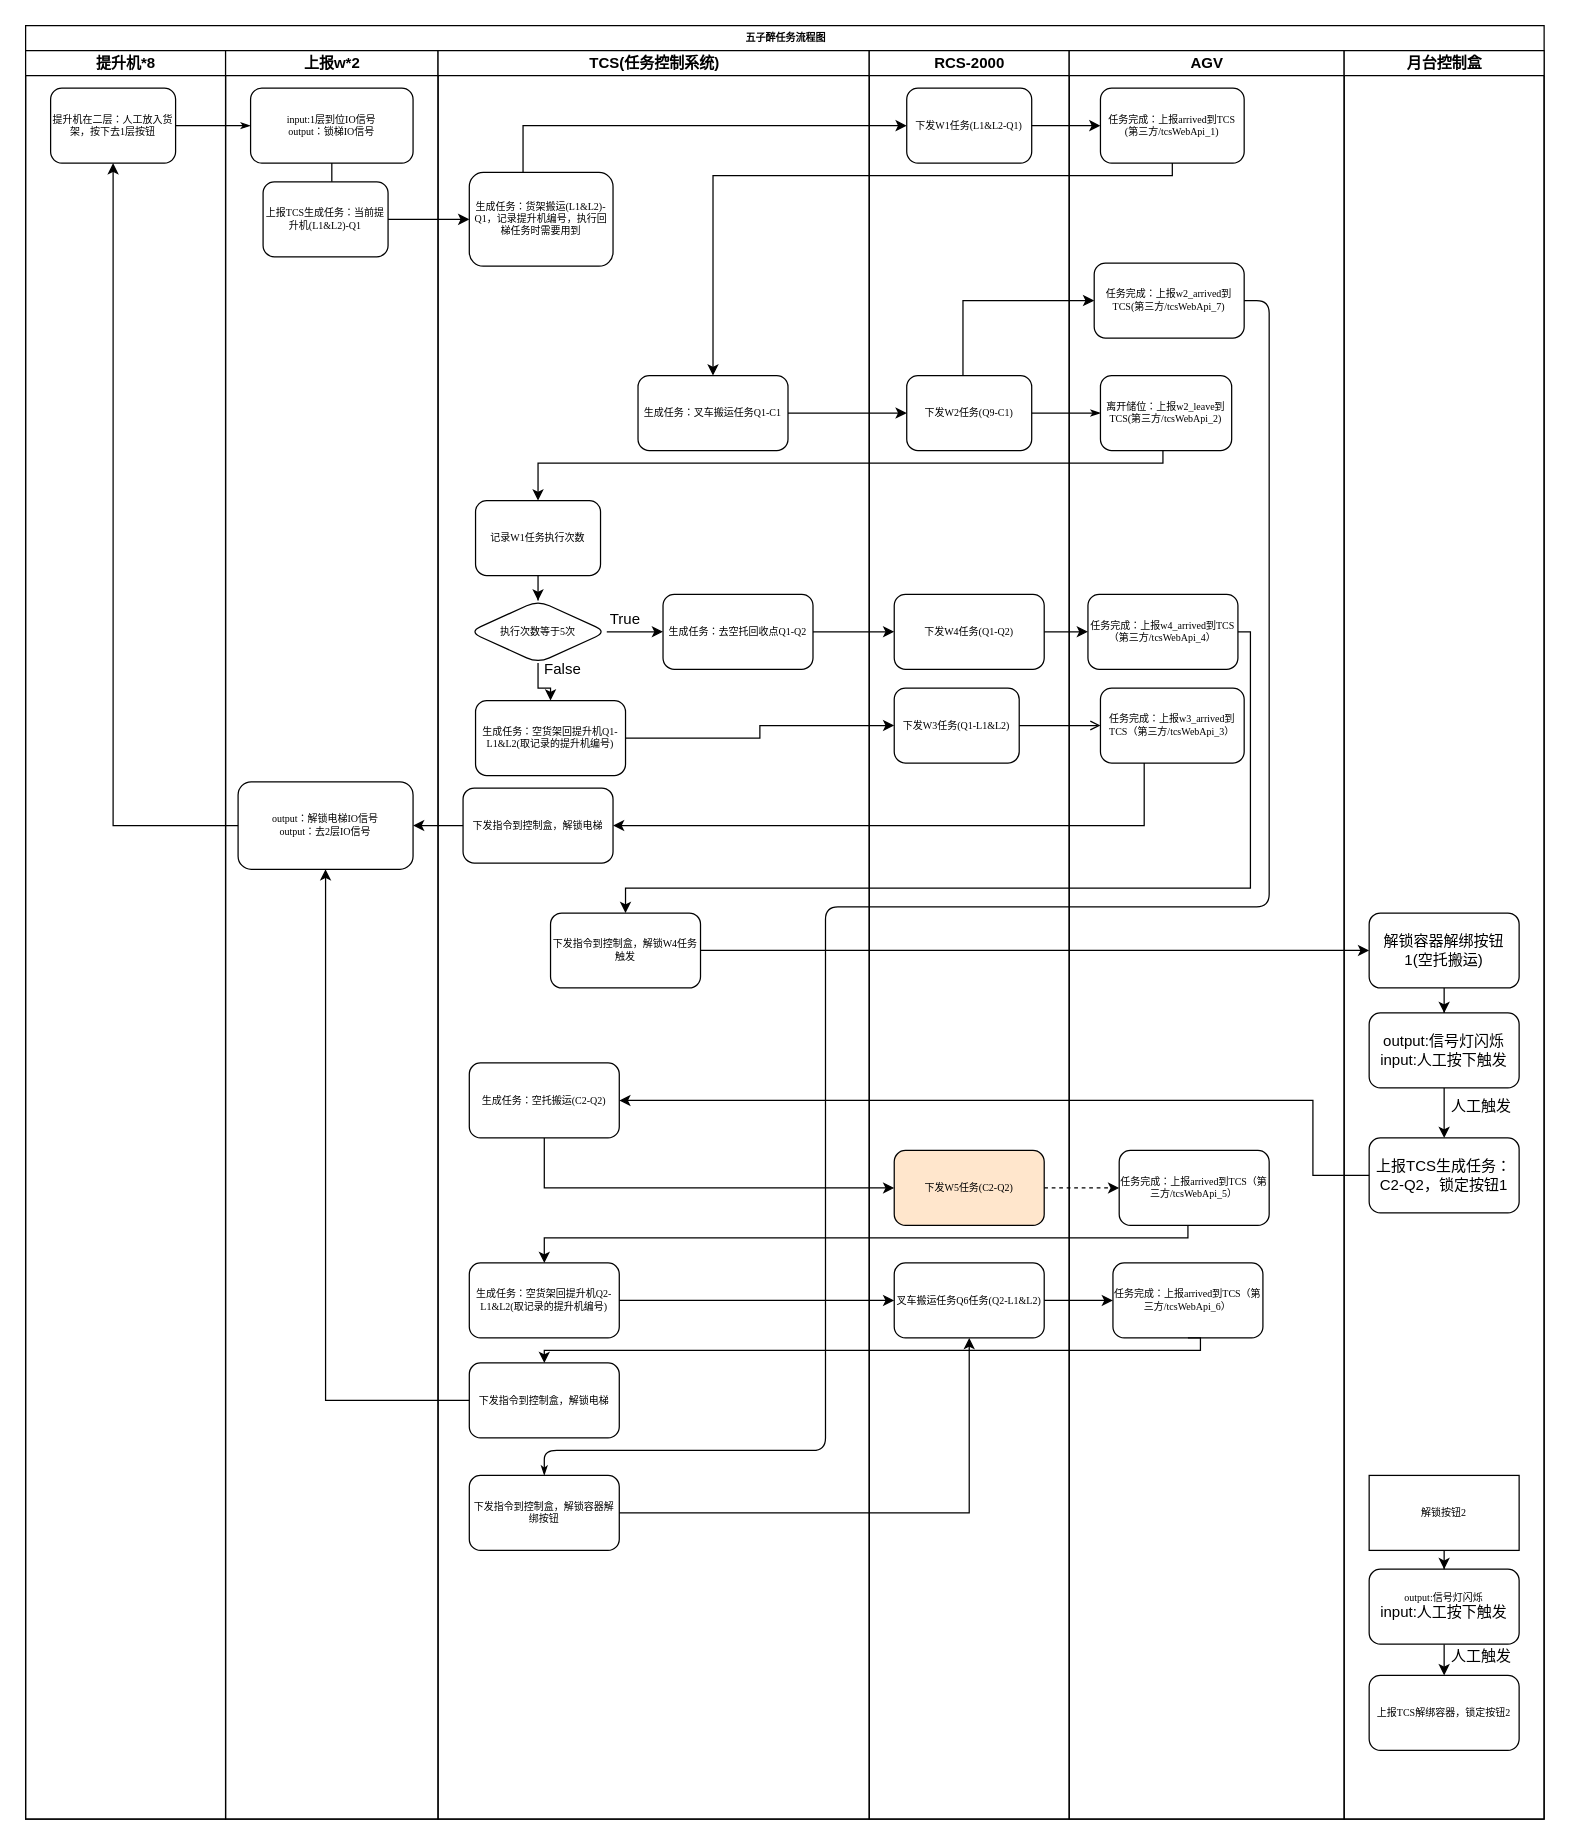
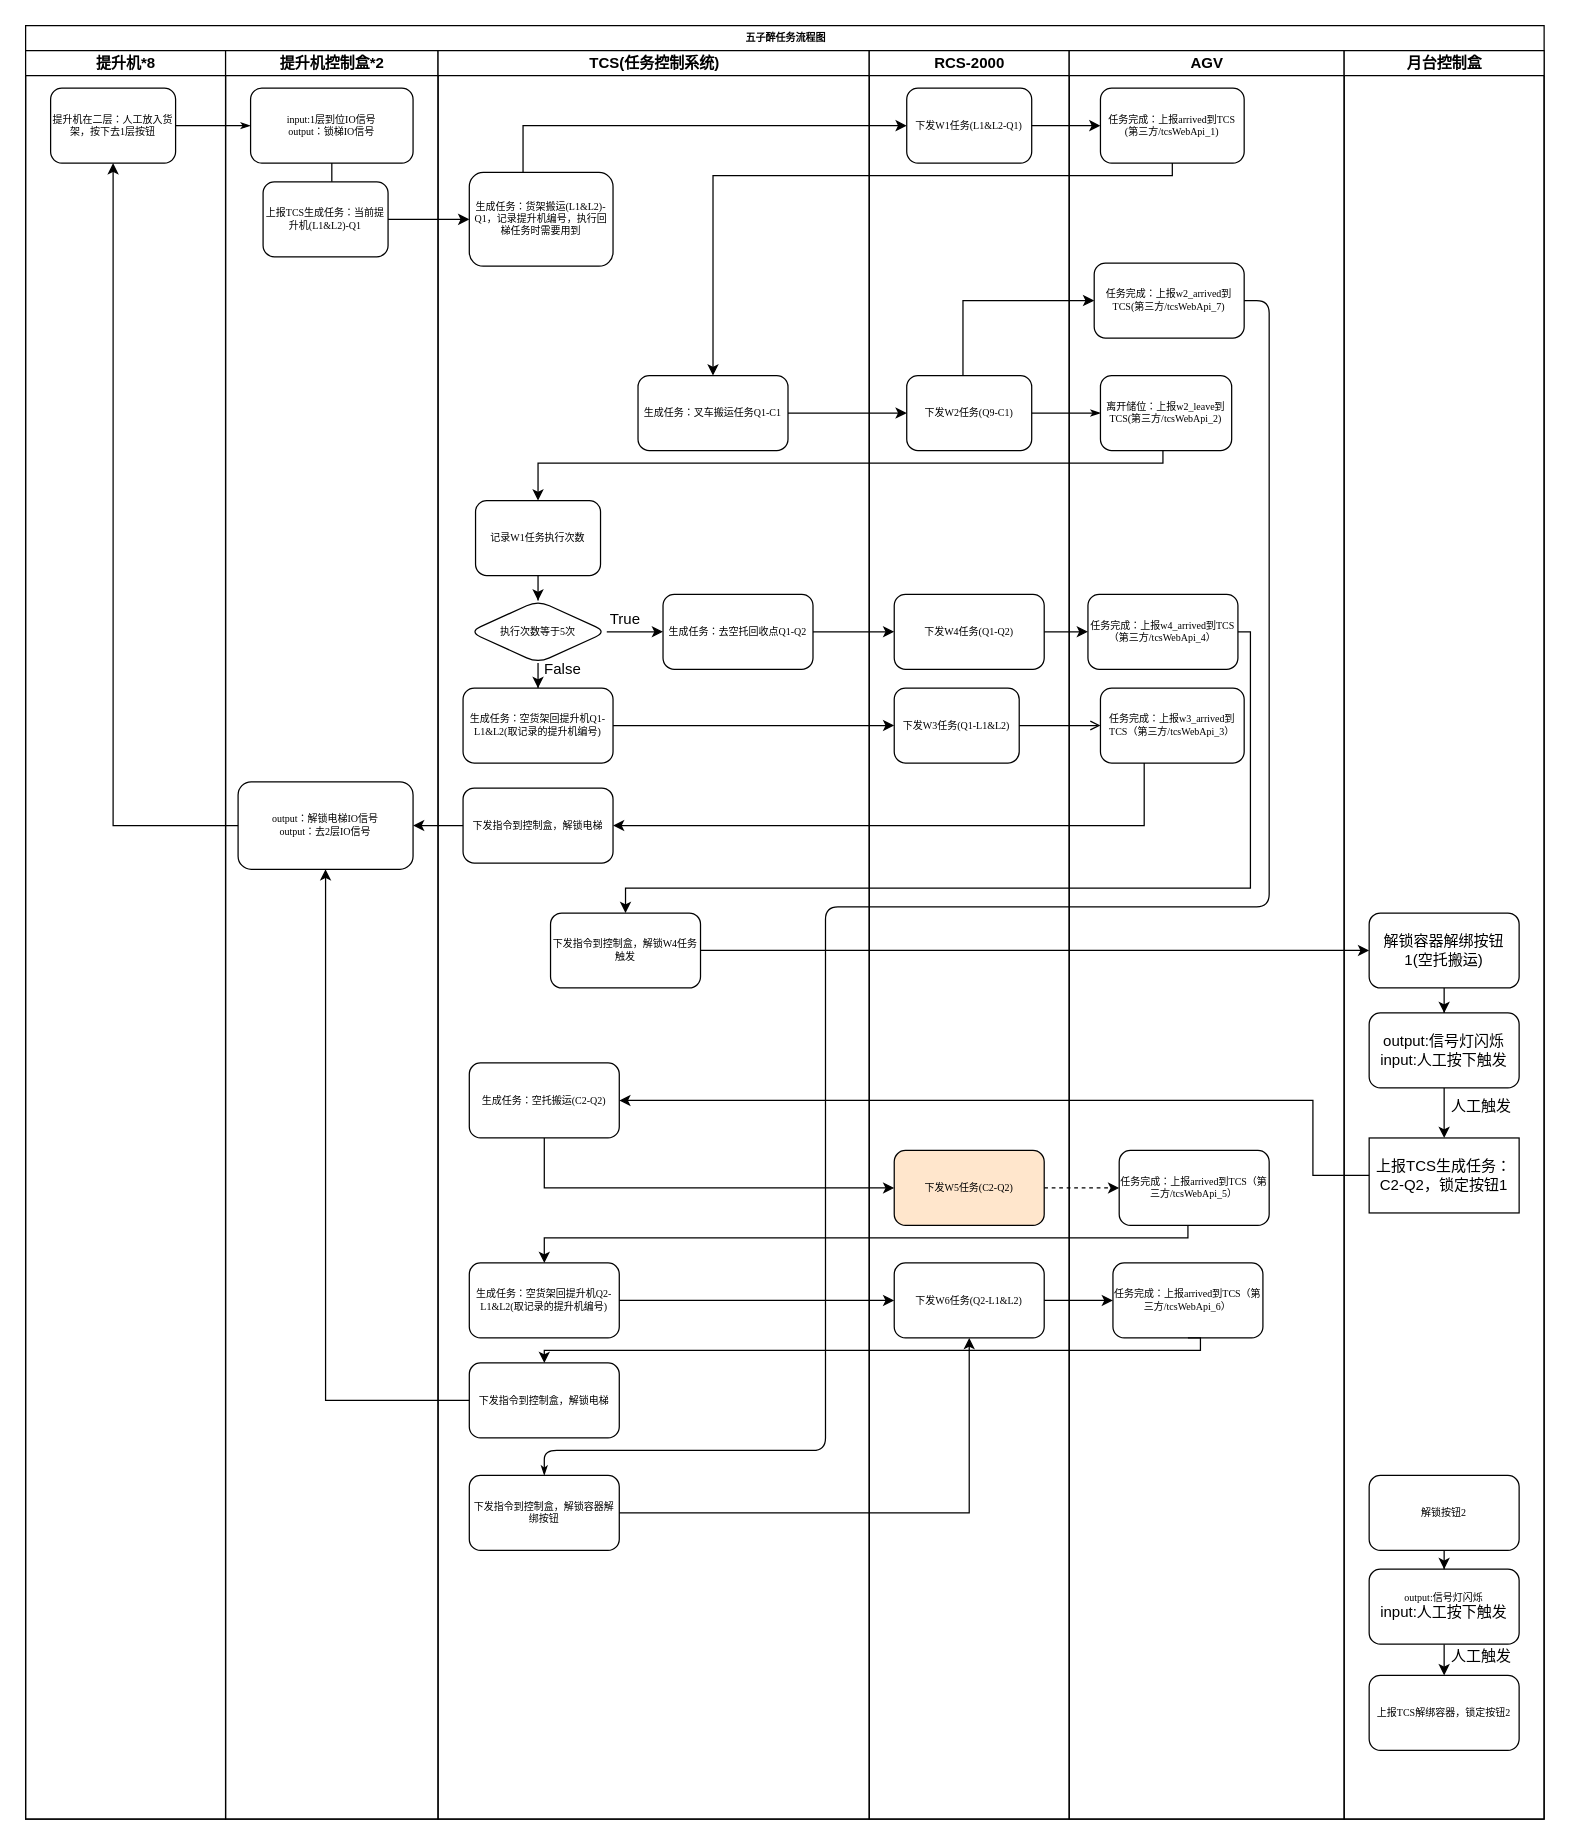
node "上报w*2": label "上报w*2" -> "提升机控制盒*2"
node "生成任务：空货架回提升机Q1-L1&L2(取记录的提升机编号)": moved (551, 738) -> (538, 726)
node "上报TCS生成任务：C2-Q2，锁定按钮1": shape rounded rectangle -> rectangle
node "叉车搬运任务Q6任务(Q2-L1&L2)": label "叉车搬运任务Q6任务(Q2-L1&L2)" -> "下发W6任务(Q2-L1&L2)"
node "解锁按钮2": shape rectangle -> rounded rectangle
